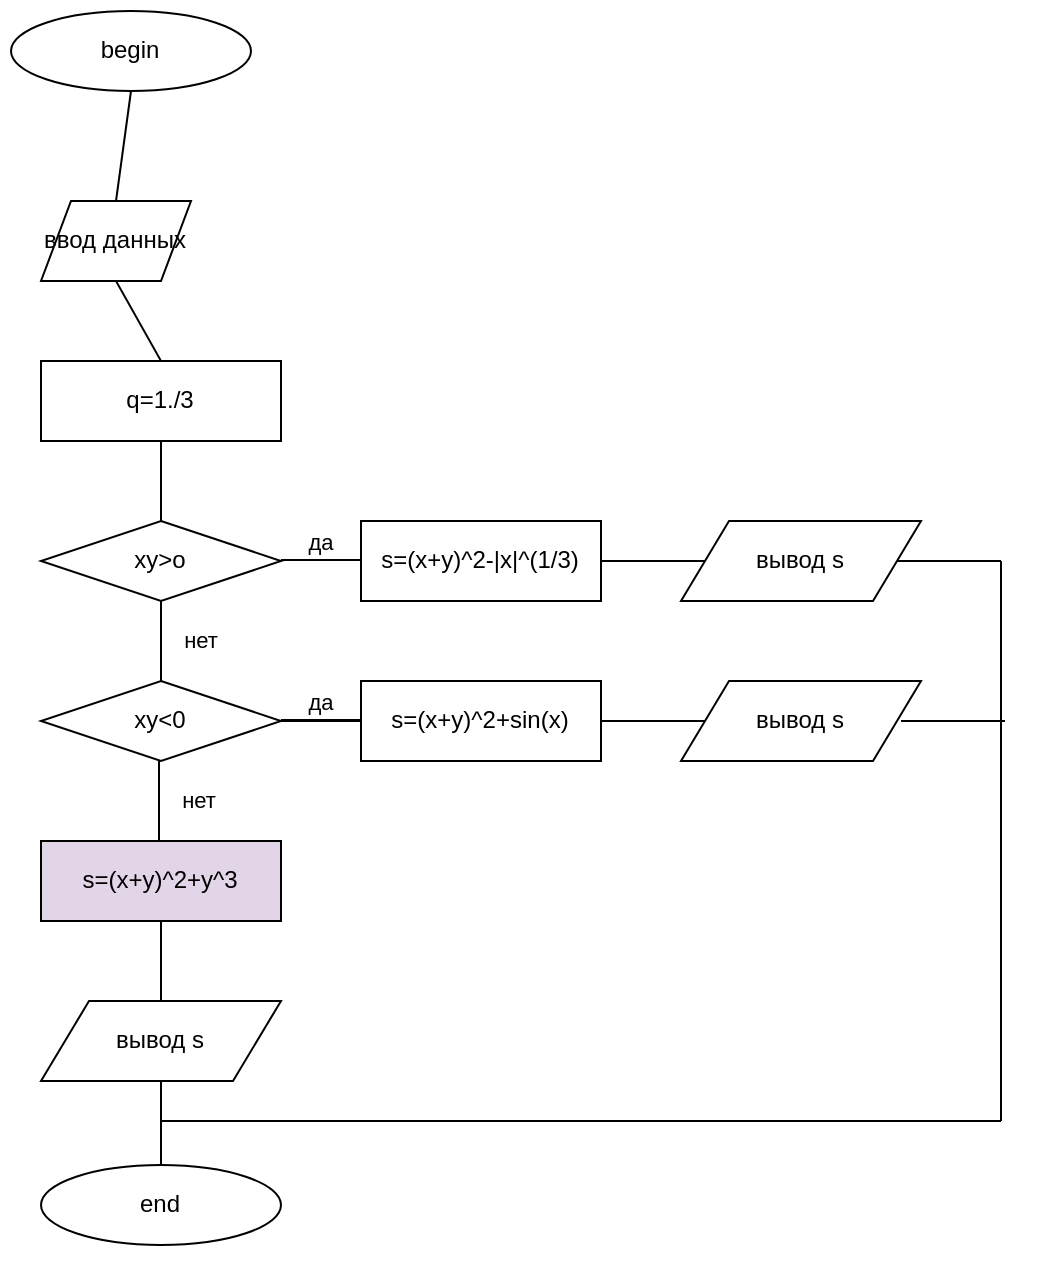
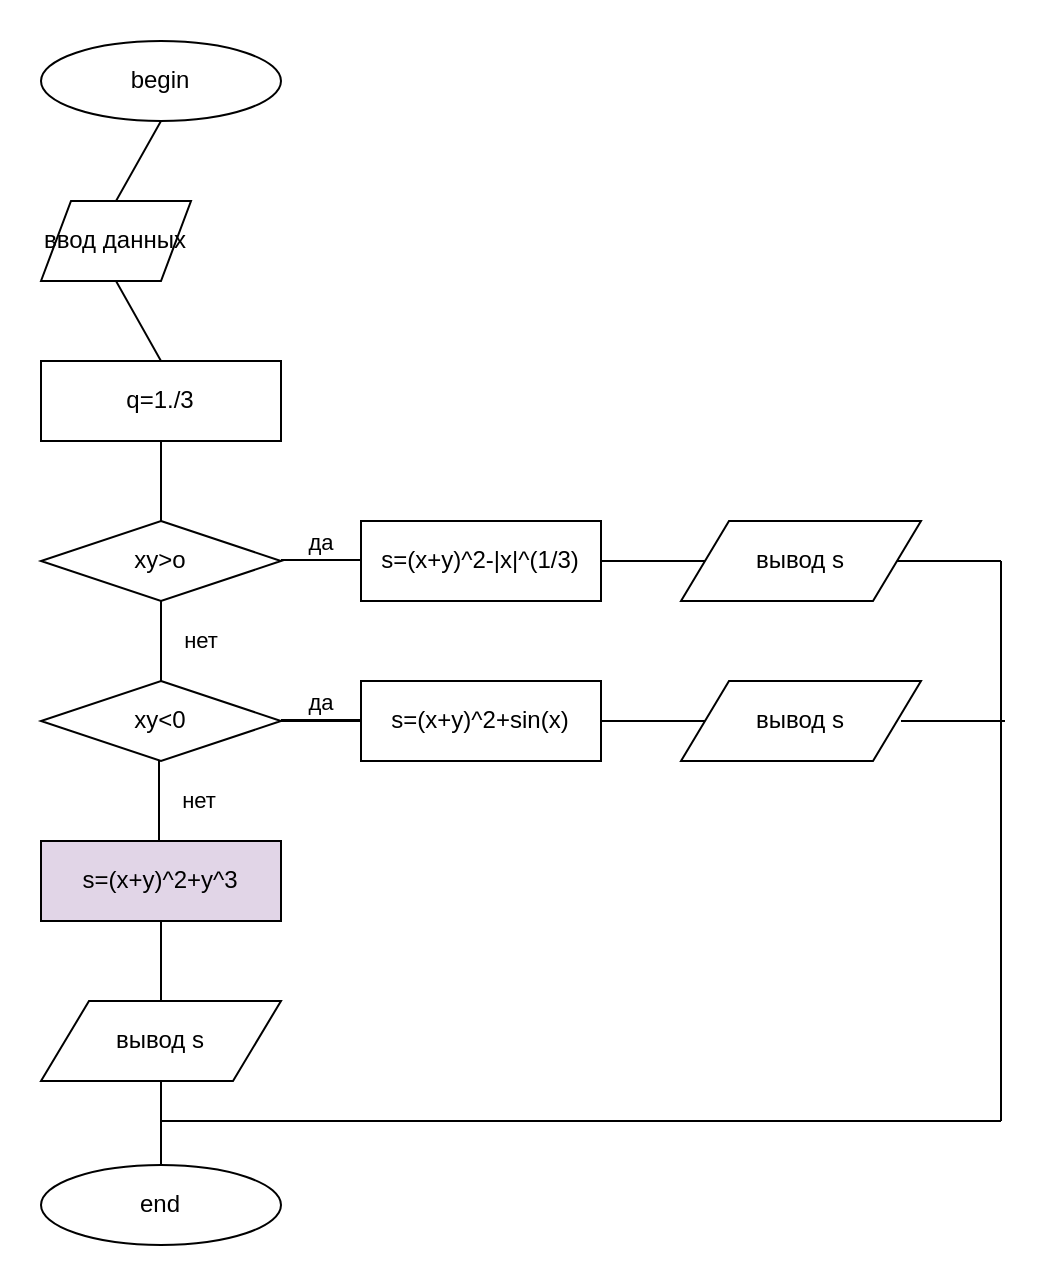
node "begin": moved (131, 51) -> (161, 81)
